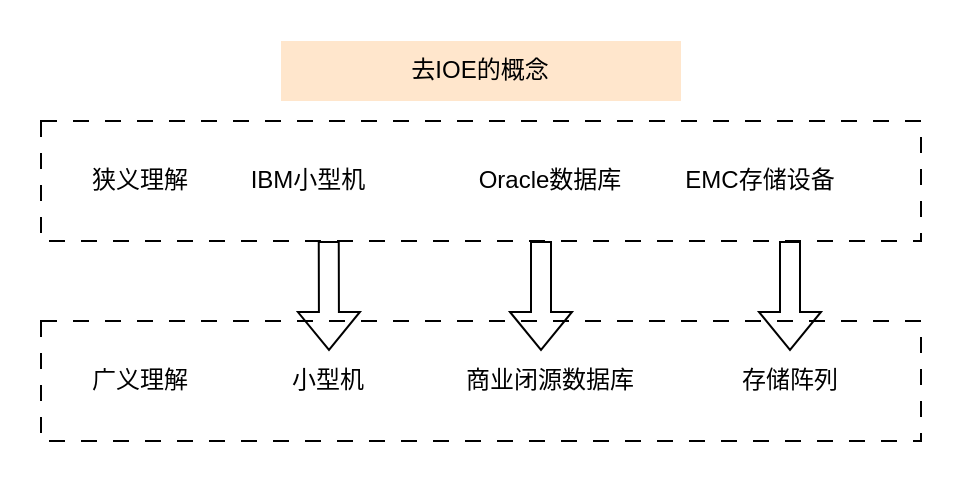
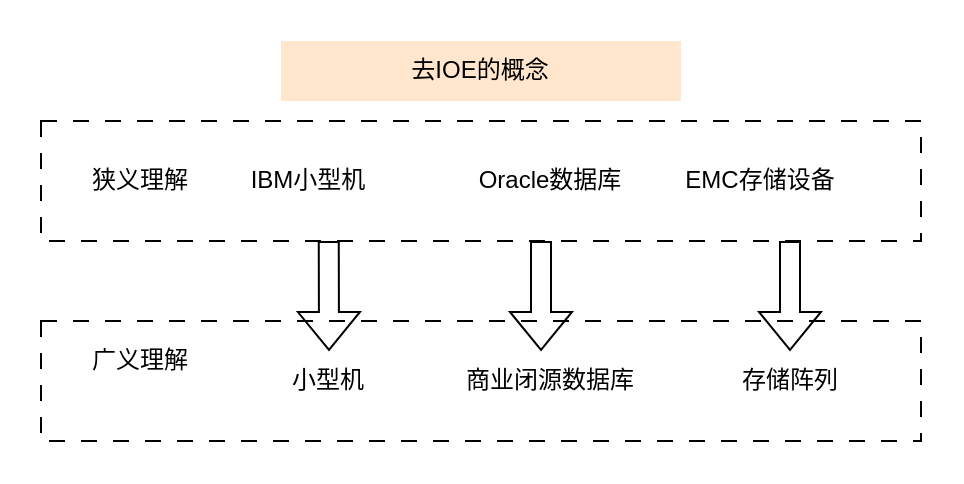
node "广义理解": moved (141, 381) -> (141, 361)
